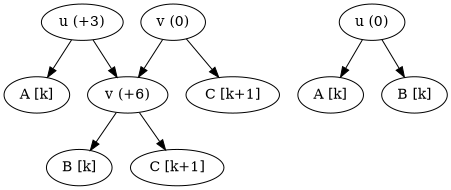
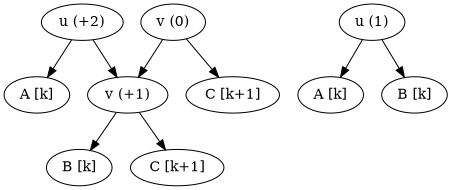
node "u (+3)": label "u (+3)" -> "u (+2)"
node "u (0)": label "u (0)" -> "u (1)"
node "v (+6)": label "v (+6)" -> "v (+1)"
